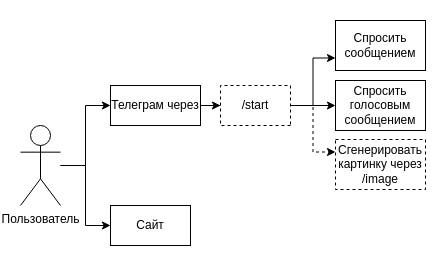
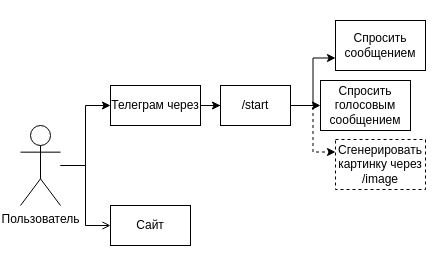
node "/start": style dashed -> solid
node "Спросить голосовым сообщением": moved (381, 106) -> (366, 106)
edge "Пользователь" -> "Сайт": arrowhead classic -> open
